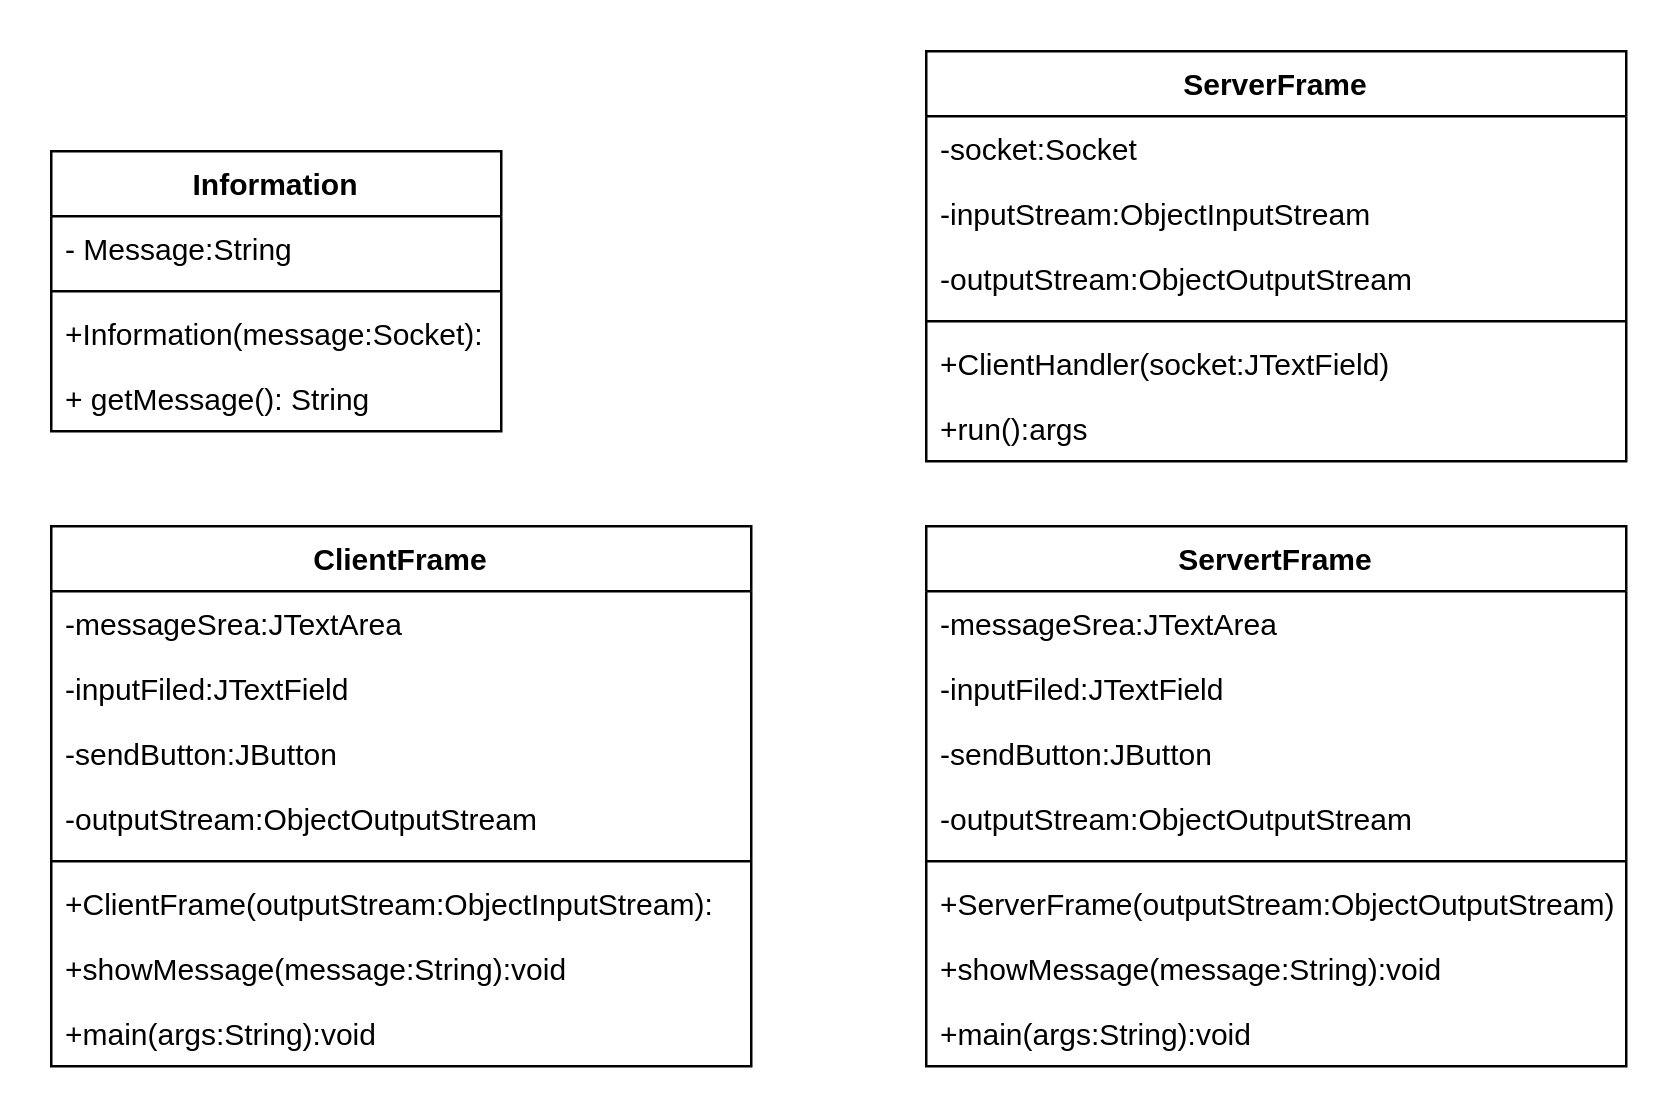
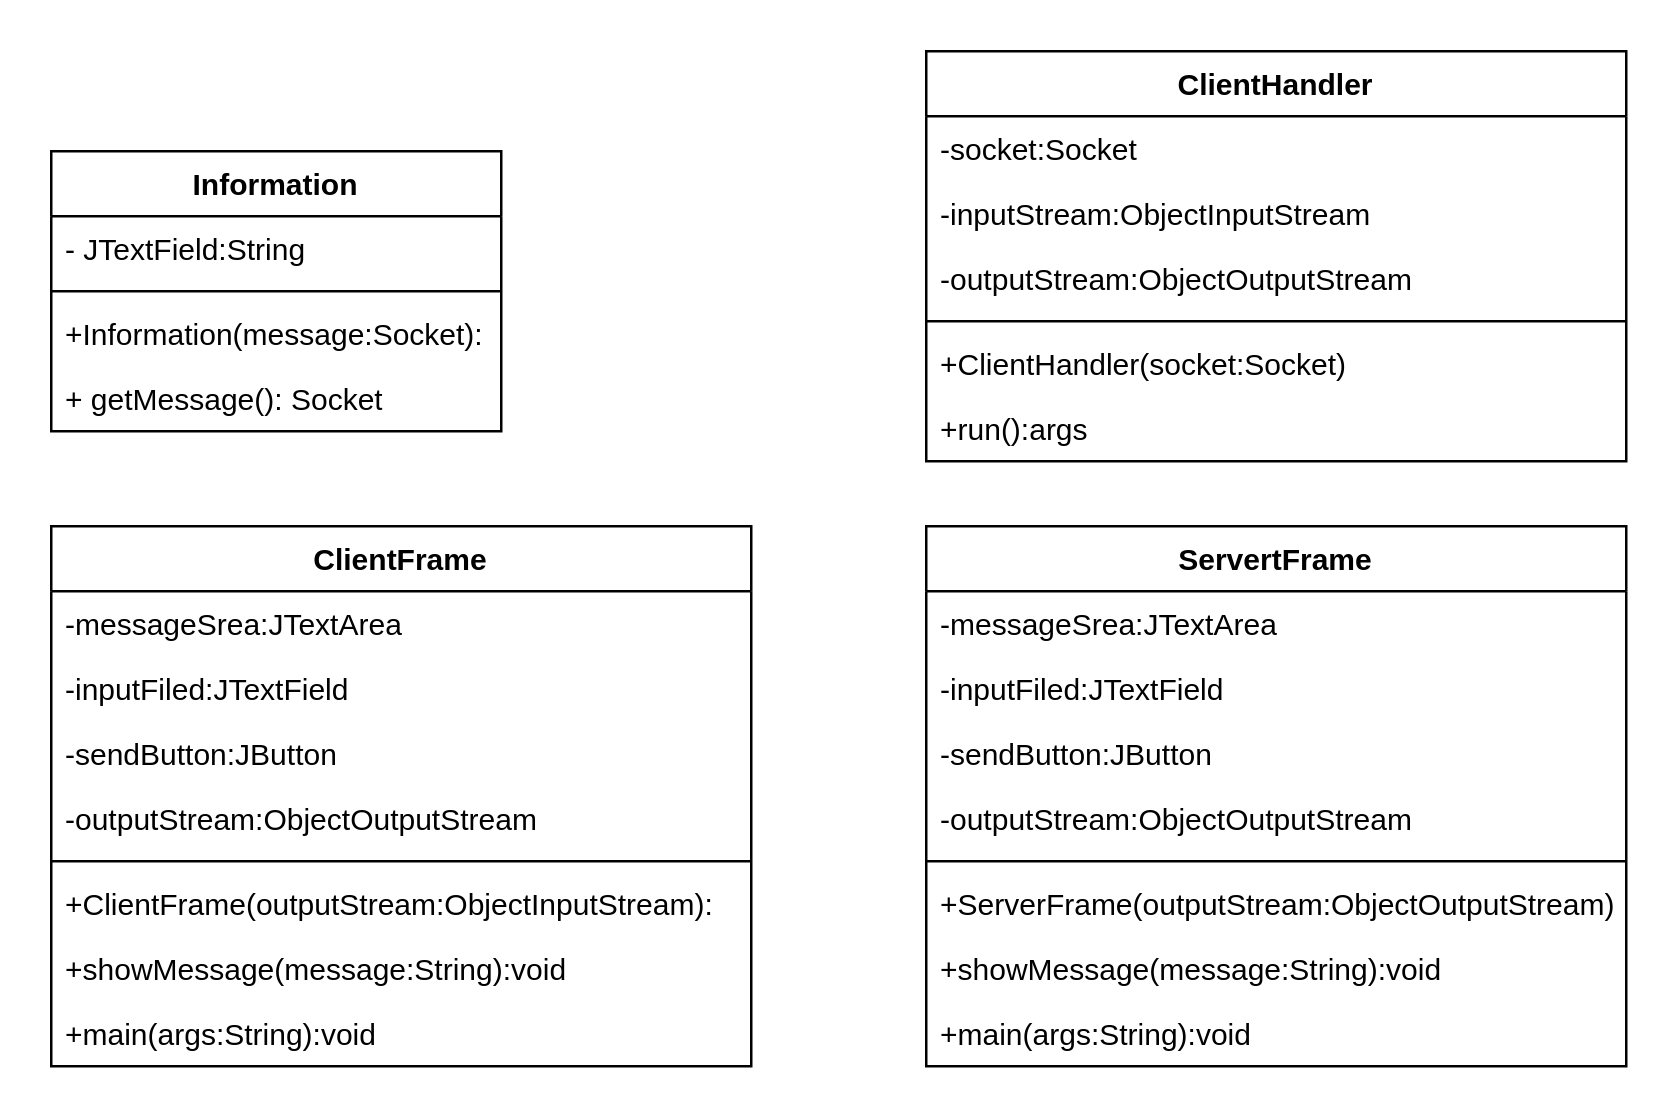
node "ServerFrame": label "ServerFrame" -> "ClientHandler"
node "- Message:String": label "- Message:String" -> "- JTextField:String"
node "+ClientHandler(socket:JTextField)": label "+ClientHandler(socket:JTextField)" -> "+ClientHandler(socket:Socket)"
node "+ getMessage(): String": label "+ getMessage(): String" -> "+ getMessage(): Socket"
